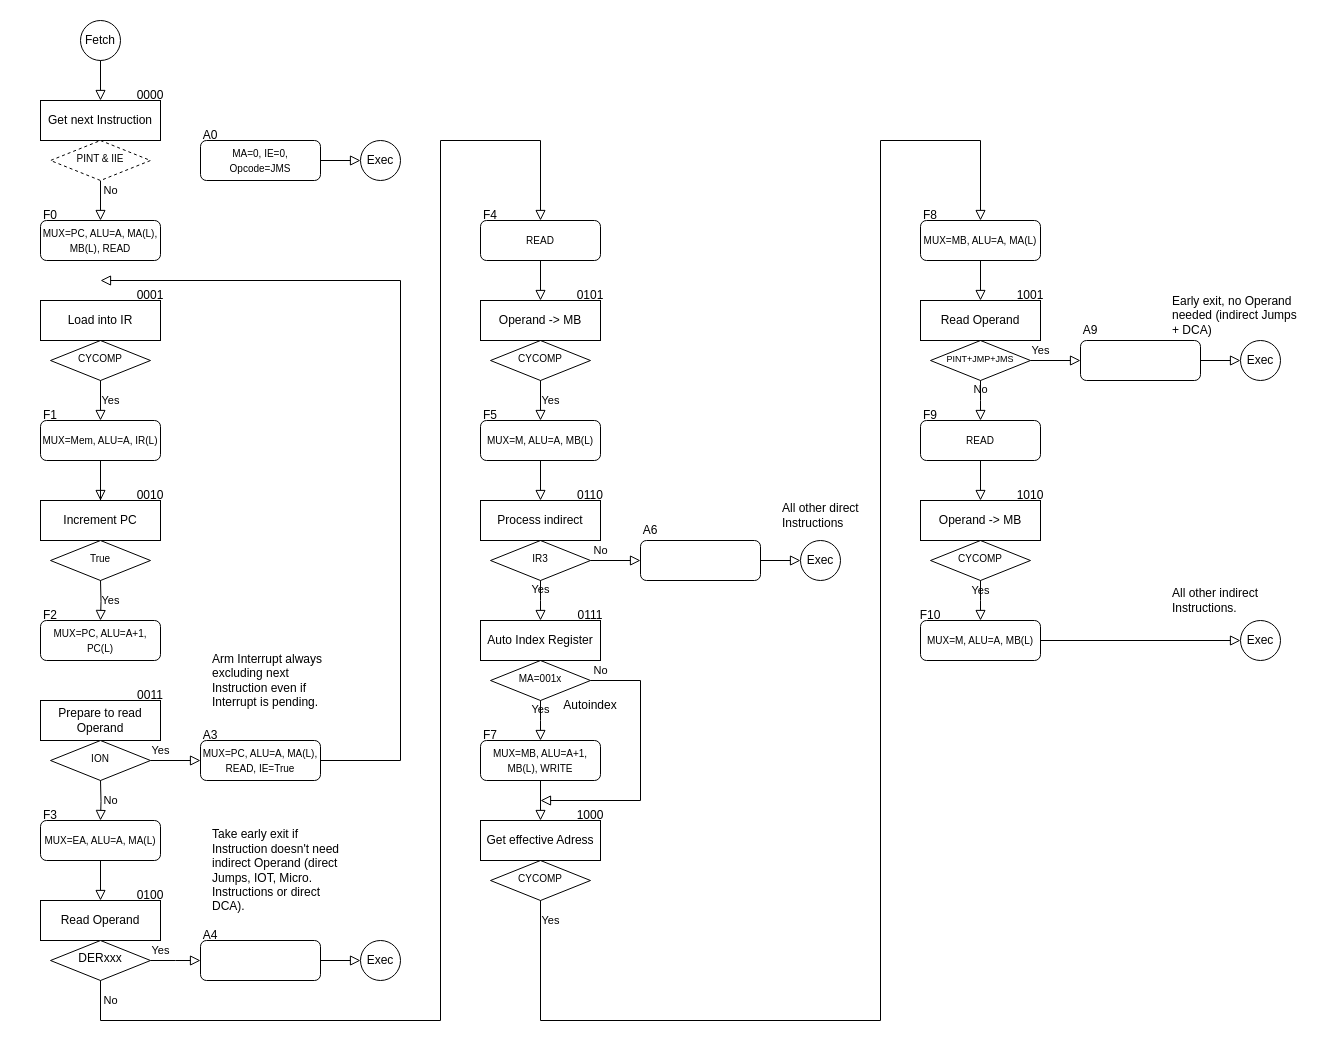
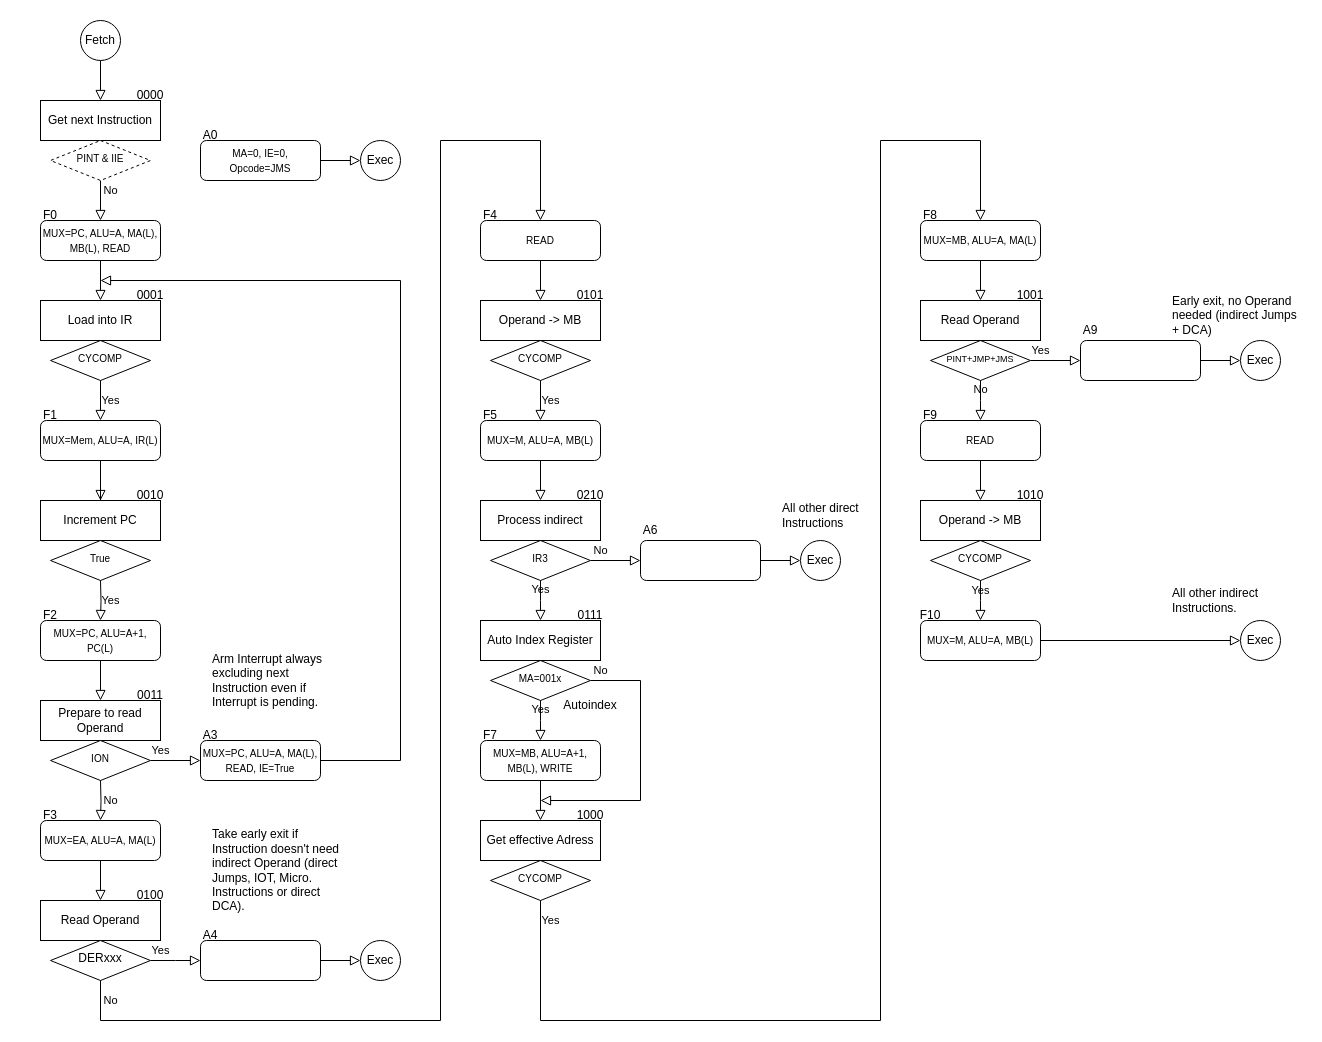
edge "MUX=PC, ALU=A, MA(L), MB(L), READ" -> "Load into IR": added
node "0110": label "0110" -> "0210"
edge "MUX=PC, ALU=A+1, PC(L)" -> "Prepare to read Operand": added
